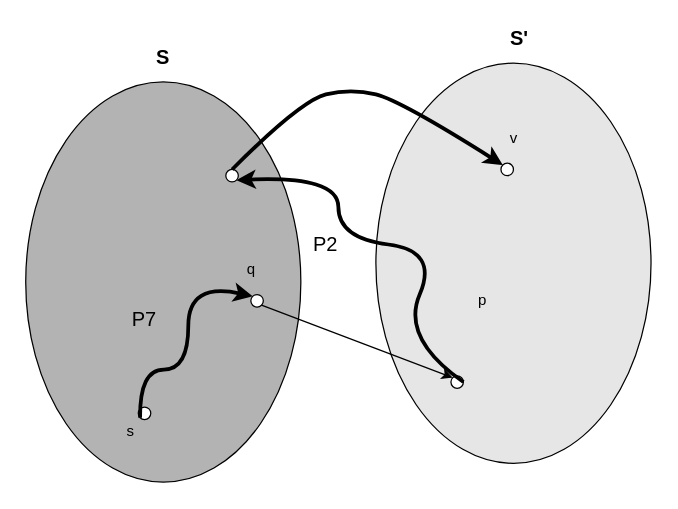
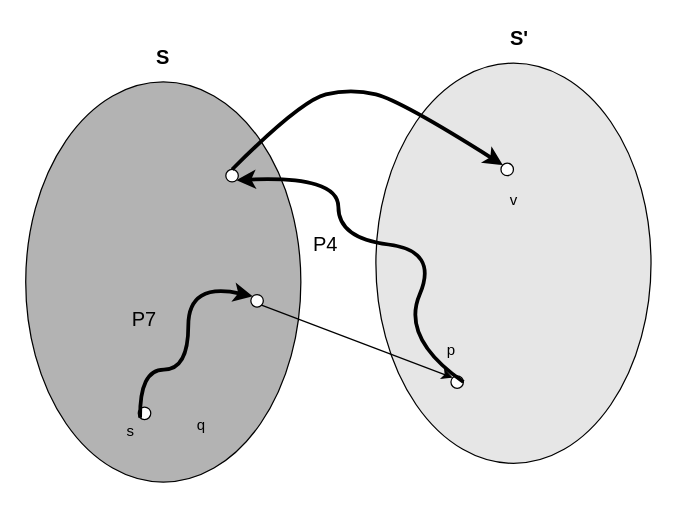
node "v": moved (513, 138) -> (513, 201)
node "P2": label "P2" -> "P4"
node "q": moved (251, 269) -> (201, 426)
node "p": moved (482, 301) -> (451, 351)
